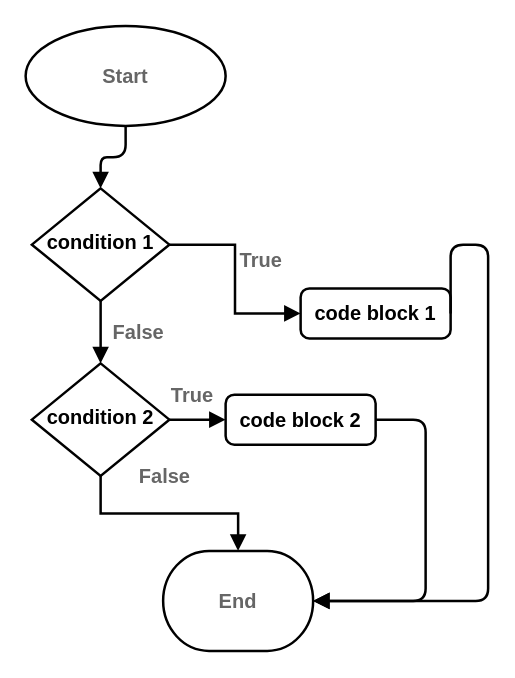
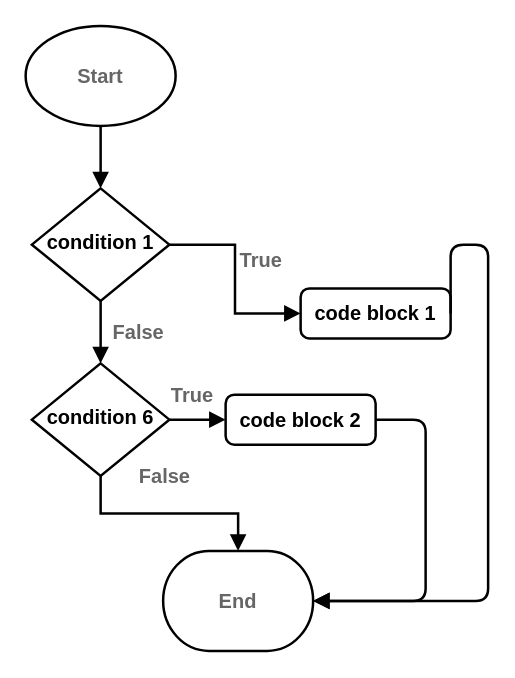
node "Start": size 200x100 -> 150x100
node "condition 2": label "condition 2" -> "condition 6"
